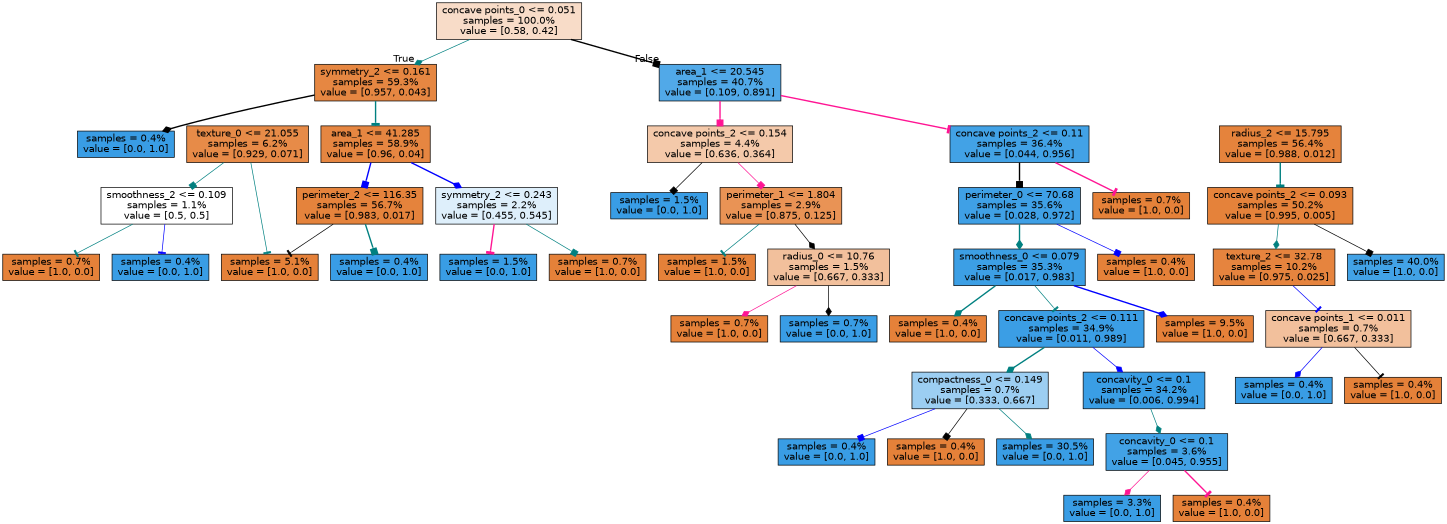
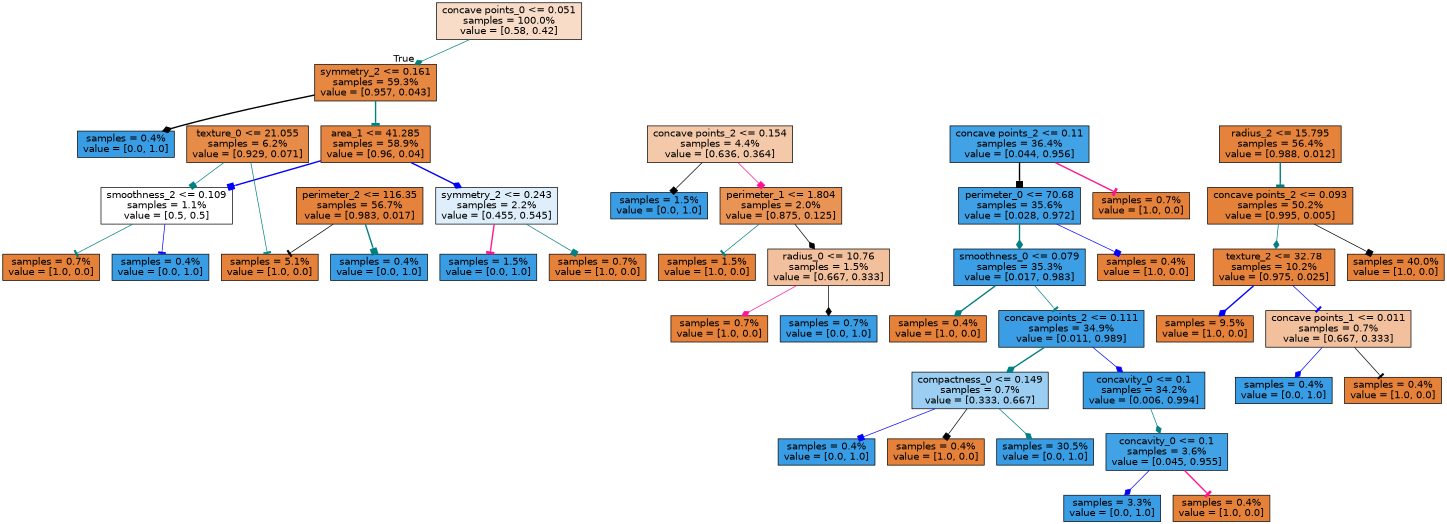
node "area_1 <= 20.545 samples = 40.7% value = [0.109, 0.891]": removed
edge "area_1 <= 41.285 samples = 58.9% value = [0.96, 0.04]" -> "perimeter_2 <= 116.35 samples = 56.7% value = [0.983, 0.017]": now "area_1 <= 41.285 samples = 58.9% value = [0.96, 0.04]" -> "smoothness_2 <= 0.109 samples = 1.1% value = [0.5, 0.5]"
node "perimeter_1 <= 1.804 samples = 2.9% value = [0.875, 0.125]": label "perimeter_1 <= 1.804 samples = 2.9% value = [0.875, 0.125]" -> "perimeter_1 <= 1.804 samples = 2.0% value = [0.875, 0.125]"
node "samples = 40.0% value = [1.0, 0.0]": fillcolor #42a2e6 -> #e58139
edge "smoothness_0 <= 0.079 samples = 35.3% value = [0.017, 0.983]" -> "samples = 9.5% value = [1.0, 0.0]": now "texture_2 <= 32.78 samples = 10.2% value = [0.975, 0.025]" -> "samples = 9.5% value = [1.0, 0.0]"
edge "concavity_0 <= 0.1 samples = 3.6% value = [0.045, 0.955]" -> "samples = 3.3% value = [0.0, 1.0]": color deeppink -> blue
